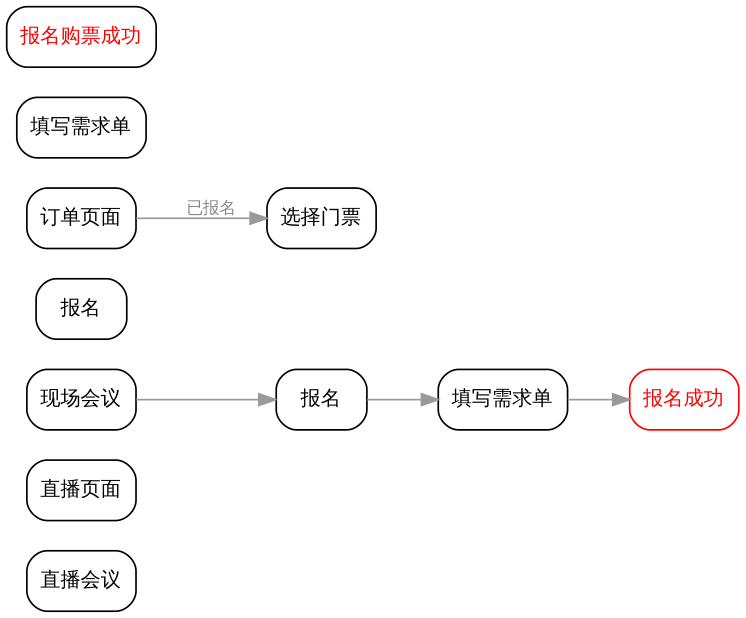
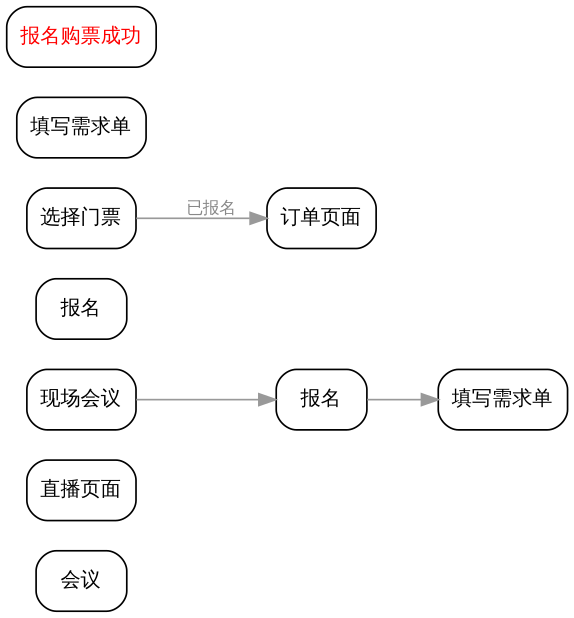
edge "订单页面" -> "选择门票": reversed
node "报名成功": removed
node "直播会议": removed
node "会议": added
